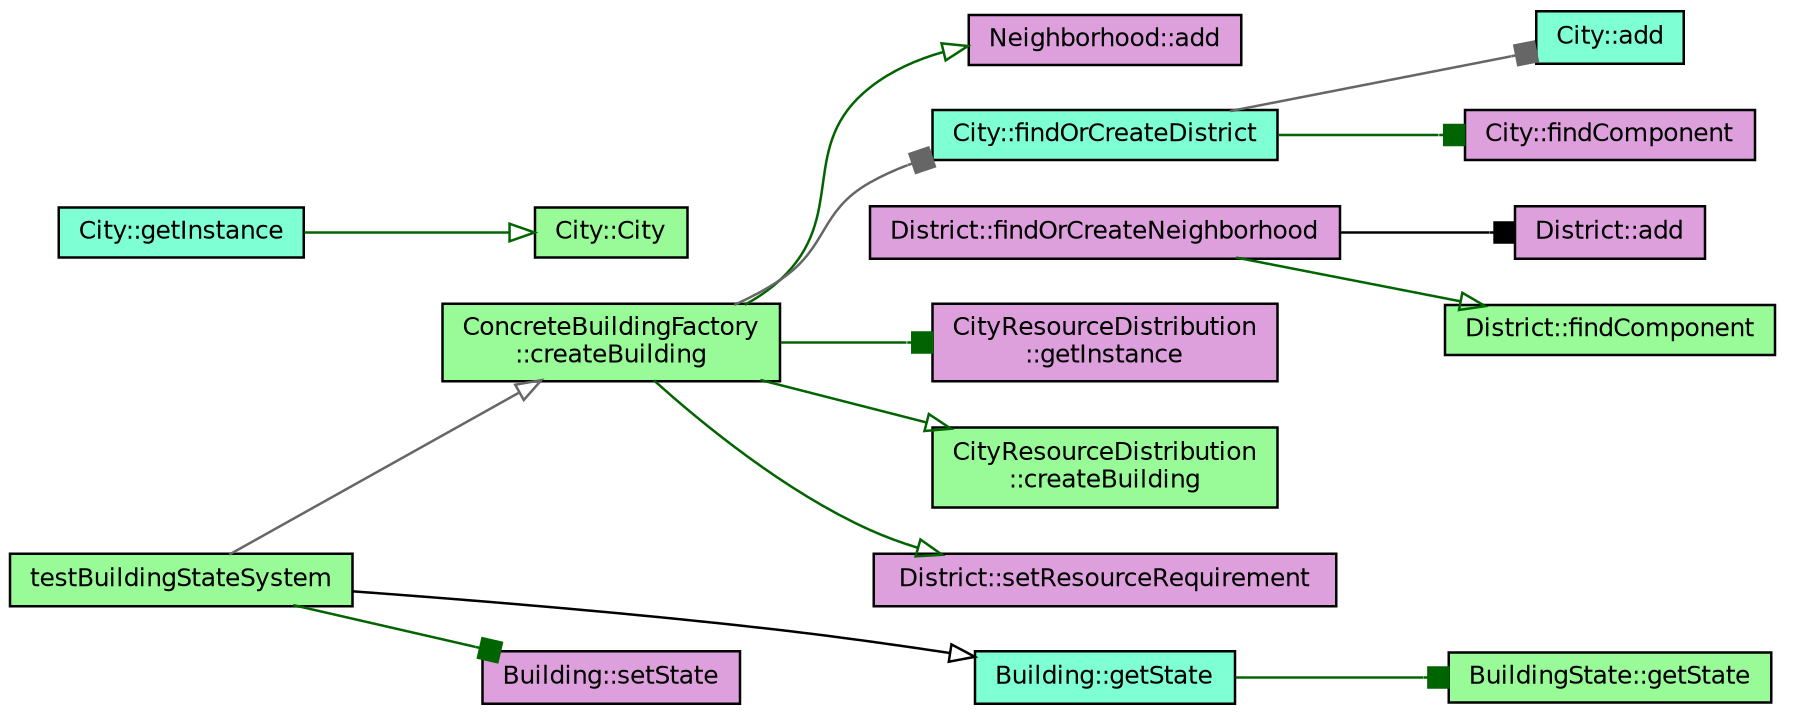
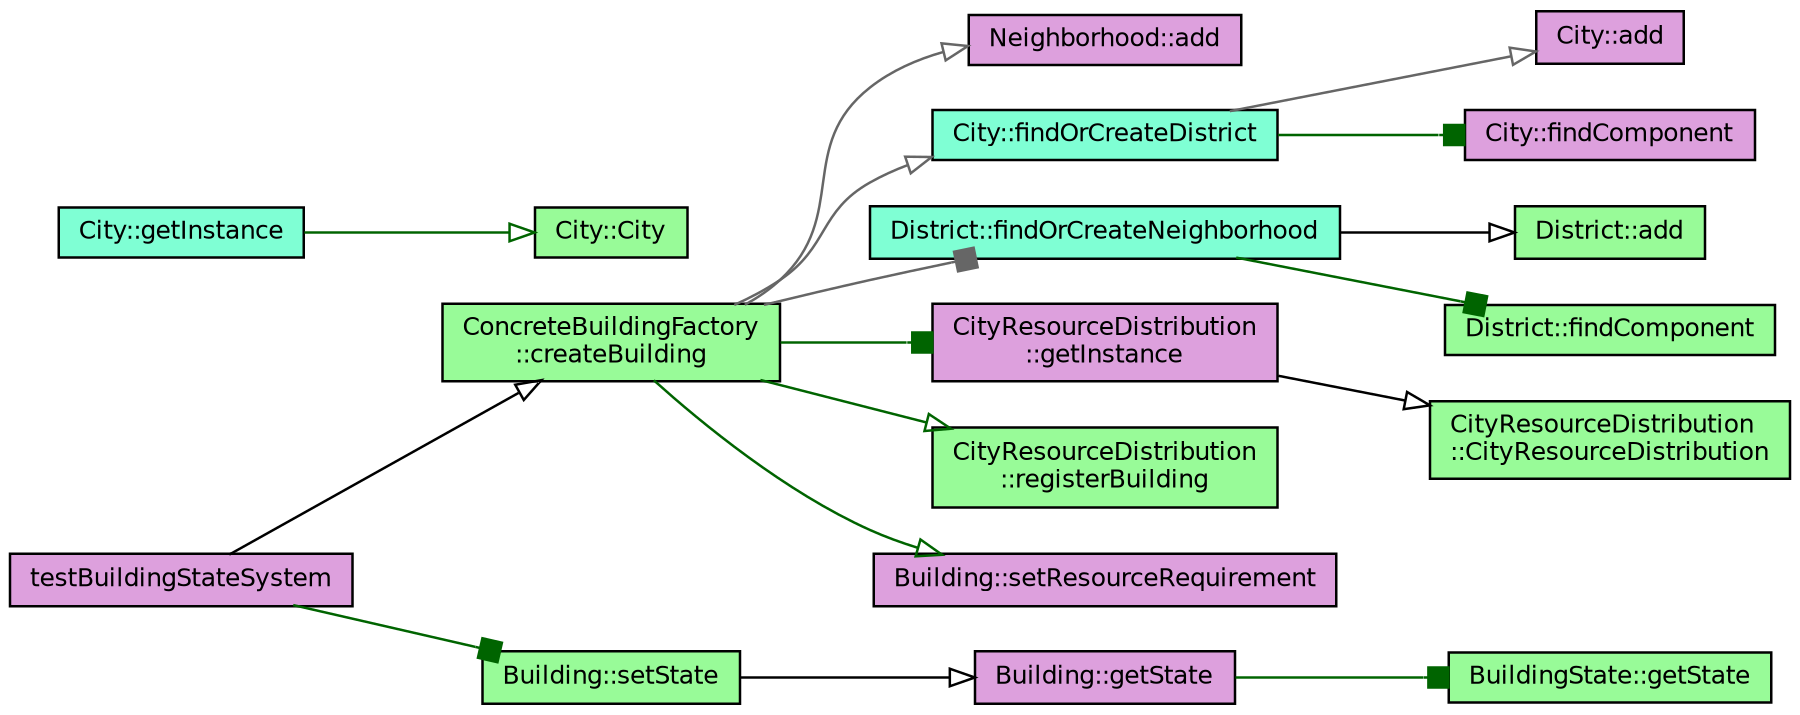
node "City::add": fillcolor aquamarine -> plum
edge "City::findOrCreateDistrict" -> "City::add": arrowhead box -> onormal
edge "ConcreteBuildingFactory ::createBuilding" -> "Neighborhood::add": color darkgreen -> gray40
edge "ConcreteBuildingFactory ::createBuilding" -> "City::findOrCreateDistrict": arrowhead box -> onormal
node "District::findOrCreateNeighborhood": fillcolor plum -> aquamarine
edge "District::findOrCreateNeighborhood" -> "District::add": arrowhead box -> onormal
node "District::add": fillcolor plum -> palegreen
edge "District::findOrCreateNeighborhood" -> "District::findComponent": arrowhead onormal -> box
edge "ConcreteBuildingFactory ::createBuilding" -> "District::findOrCreateNeighborhood": added
node "CityResourceDistribution ::CityResourceDistribution": added
node "CityResourceDistribution ::createBuilding": label "CityResourceDistribution ::createBuilding" -> "CityResourceDistribution ::registerBuilding"
edge "testBuildingStateSystem" -> "ConcreteBuildingFactory ::createBuilding": color gray40 -> black
node "testBuildingStateSystem": fillcolor palegreen -> plum
node "District::setResourceRequirement": label "District::setResourceRequirement" -> "Building::setResourceRequirement"
edge "testBuildingStateSystem" -> "Building::getState": now "Building::setState" -> "Building::getState"
node "Building::setState": fillcolor plum -> palegreen
node "Building::getState": fillcolor aquamarine -> plum
